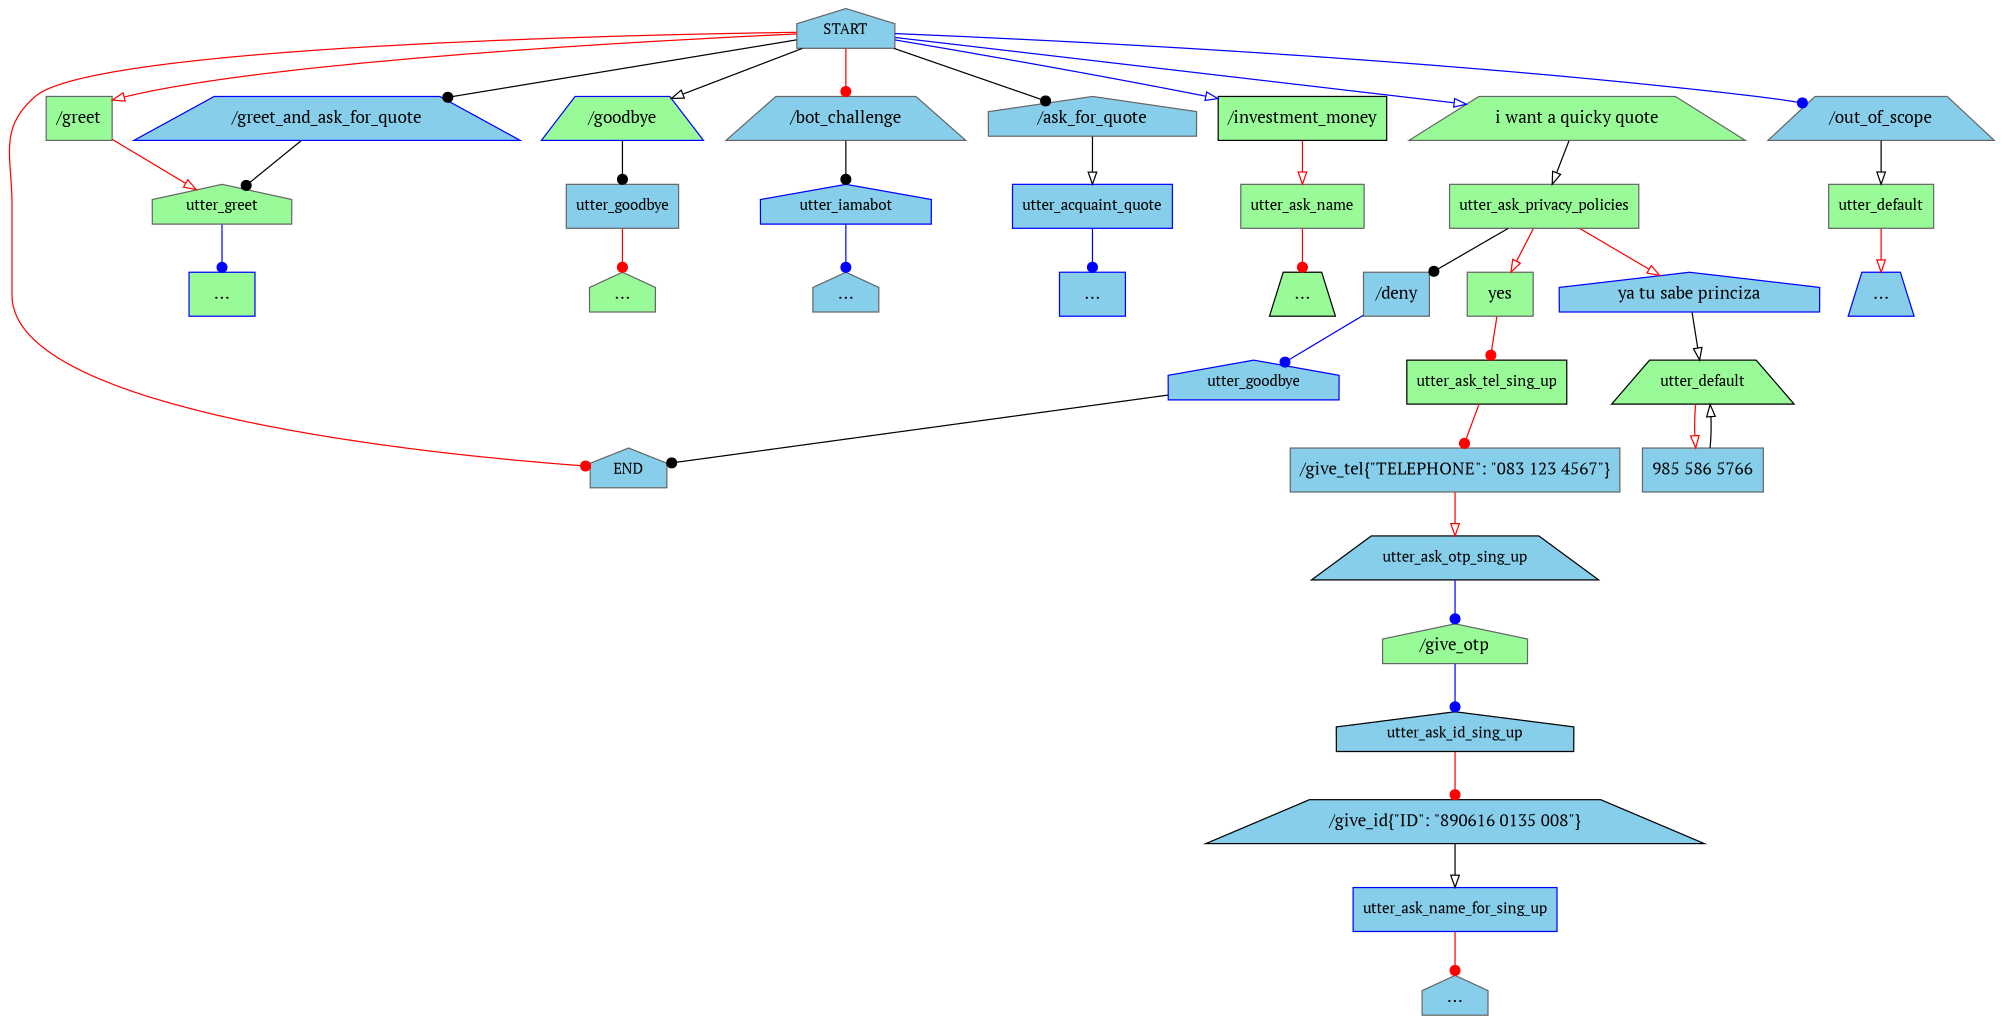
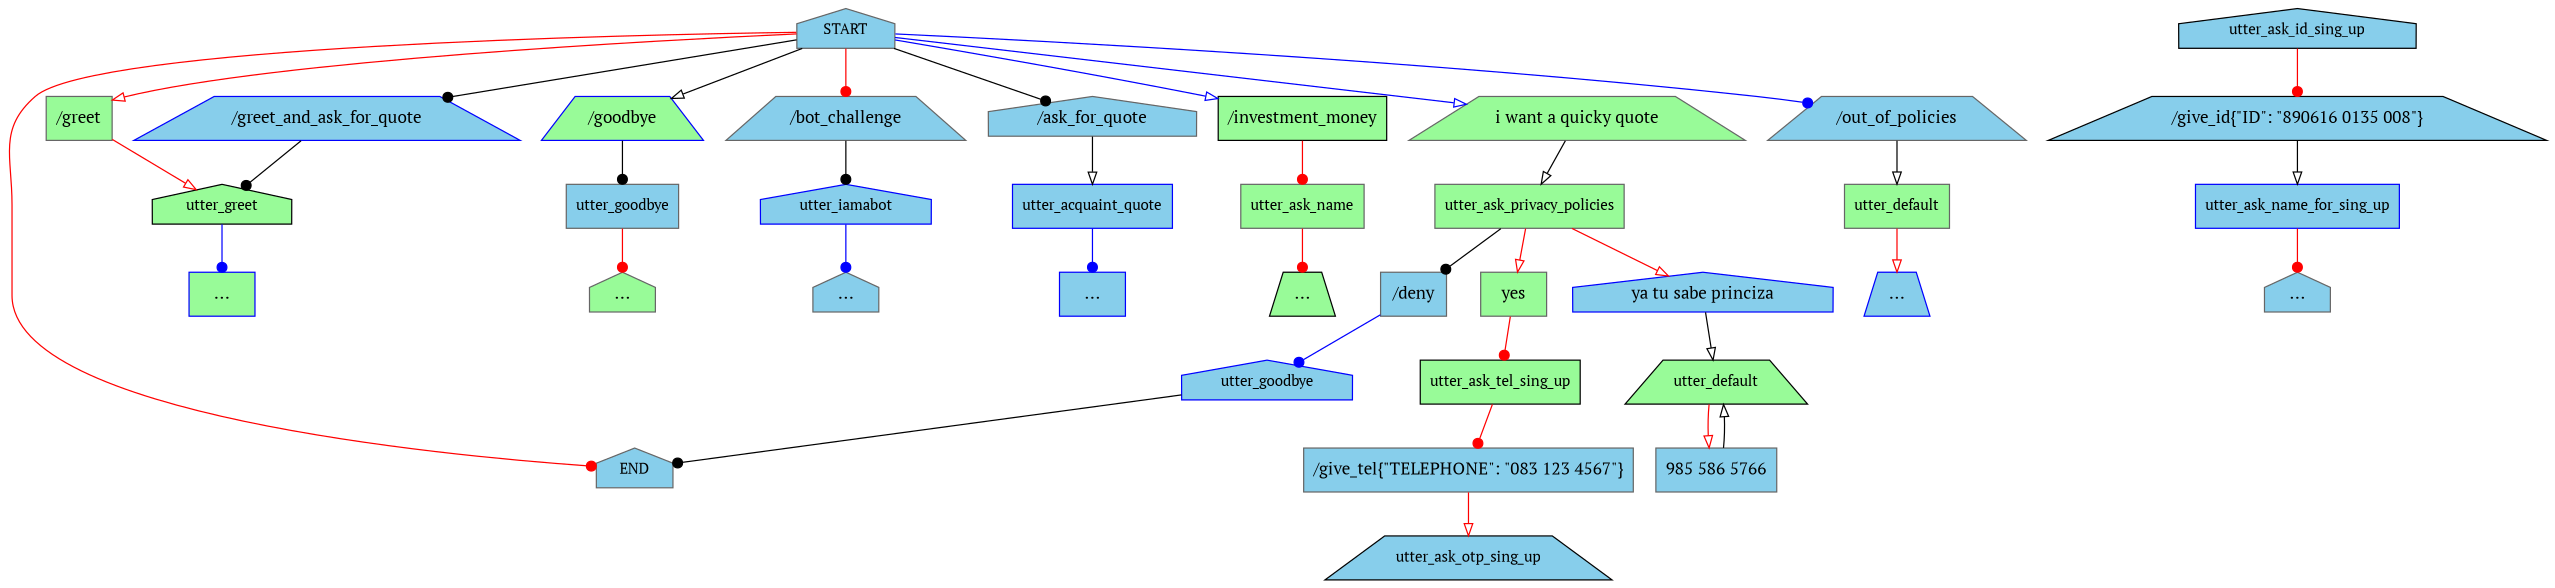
node "/out_of_scope": label "/out_of_scope" -> "/out_of_policies"
edge "/investment_money" -> "utter_ask_name": arrowhead onormal -> dot
node "utter_greet": color gray40 -> black
node "/give_otp": removed
